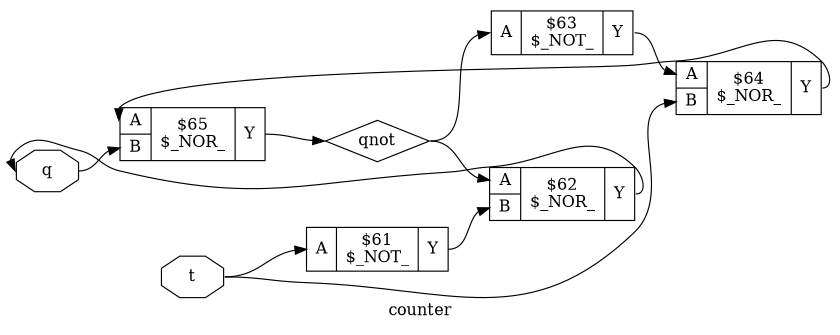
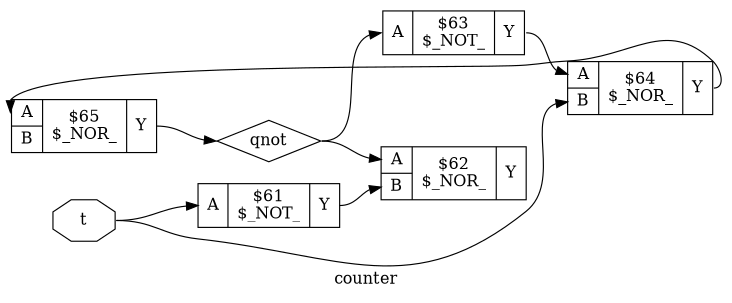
node "q": removed
